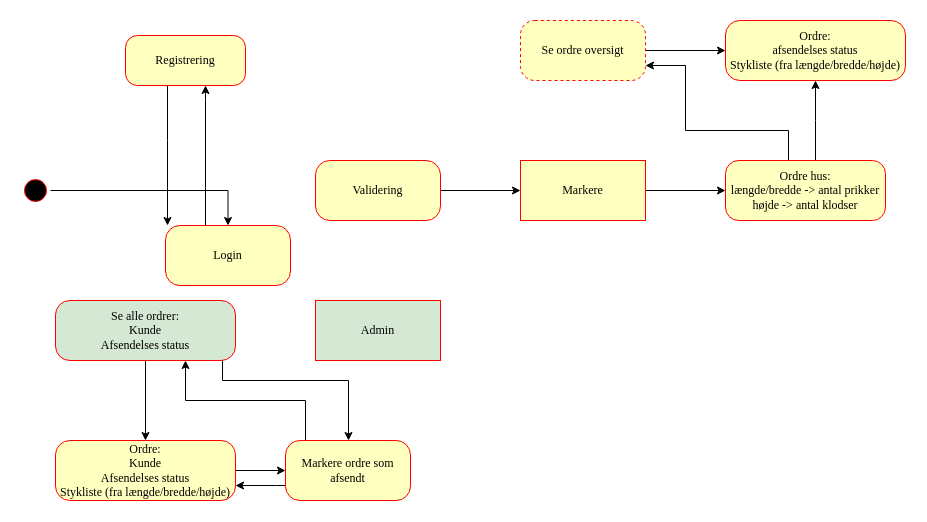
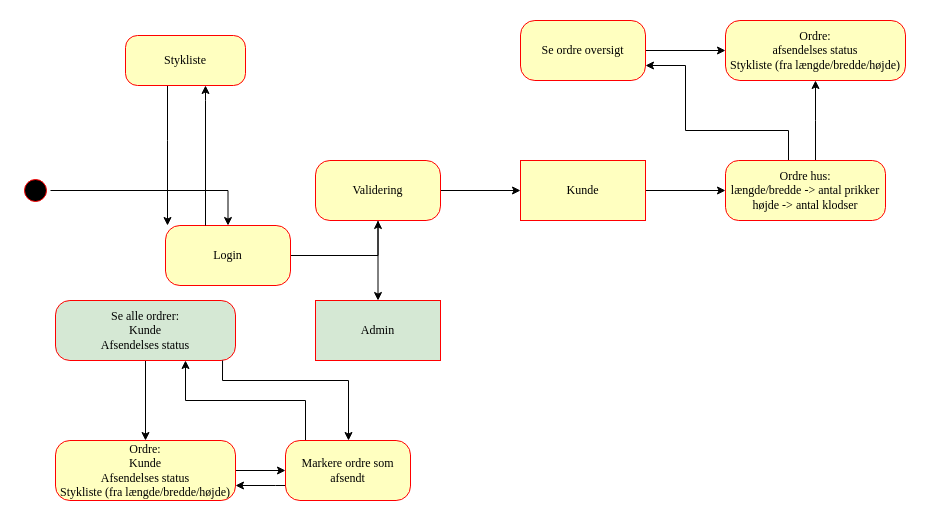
node "Se ordre oversigt": style dashed -> solid
node "Registrering": label "Registrering" -> "Stykliste"
node "Markere": label "Markere" -> "Kunde"
edge "Login" -> "Validering": added
edge "Validering" -> "Admin": added
